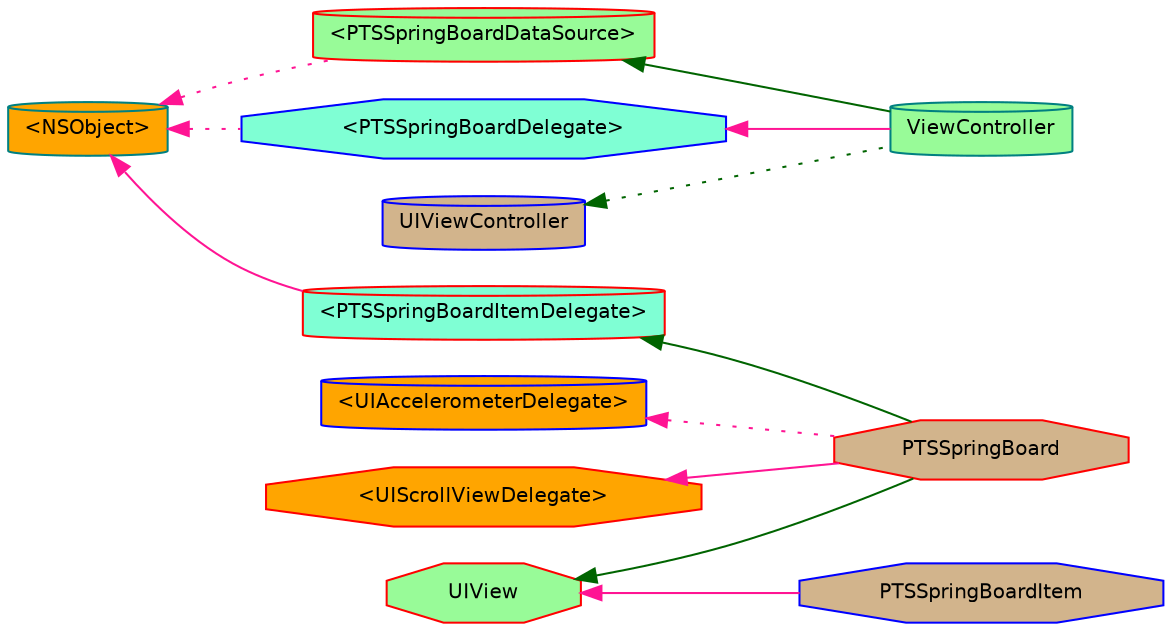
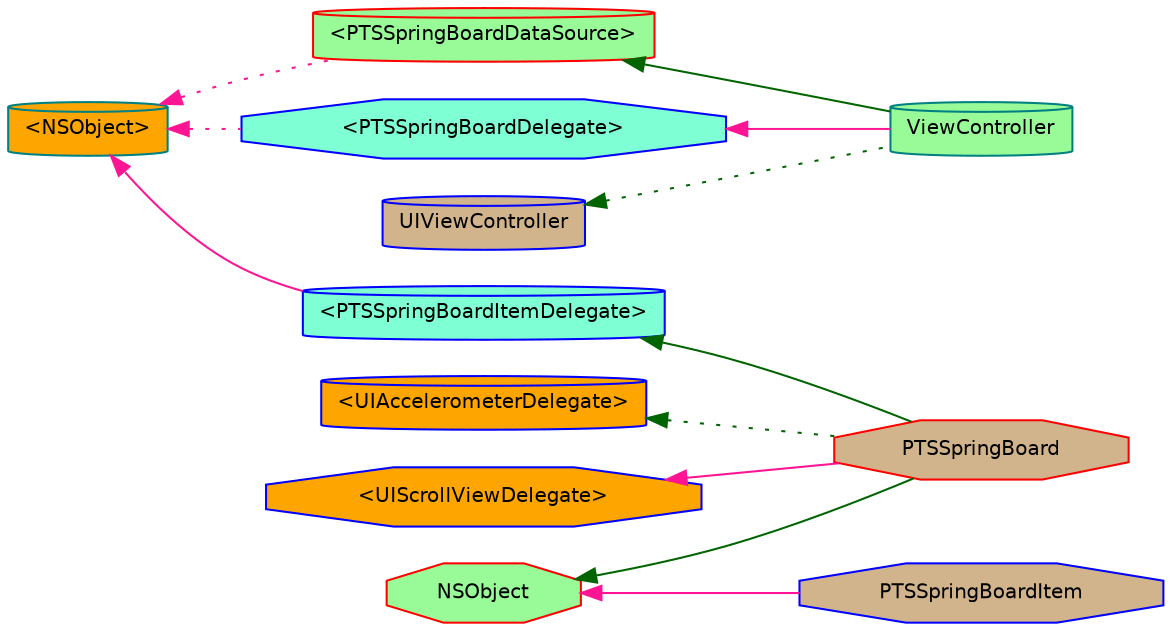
node "<PTSSpringBoardItemDelegate>": color red -> blue
edge "PTSSpringBoard" -> "<UIAccelerometerDelegate>": color deeppink -> darkgreen
node "<UIScrollViewDelegate>": color red -> blue
node "UIView": label "UIView" -> "NSObject"
